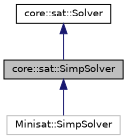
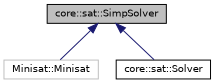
edge "core::sat::SimpSolver" -> "core::sat::Solver": reversed
node "Minisat::SimpSolver": label "Minisat::SimpSolver" -> "Minisat::Minisat"
